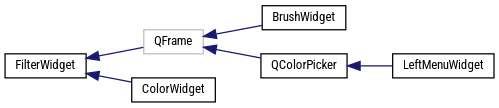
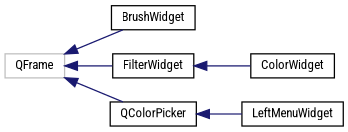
edge "QFrame" -> "FilterWidget": reversed
